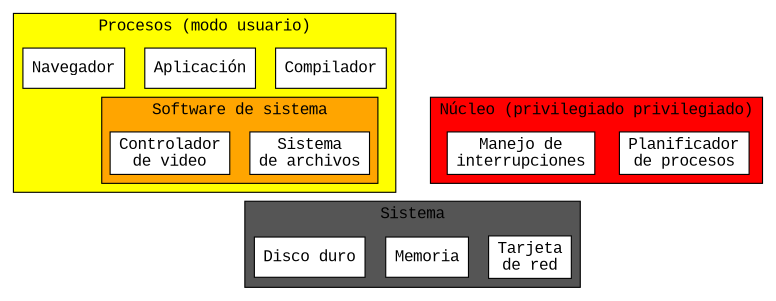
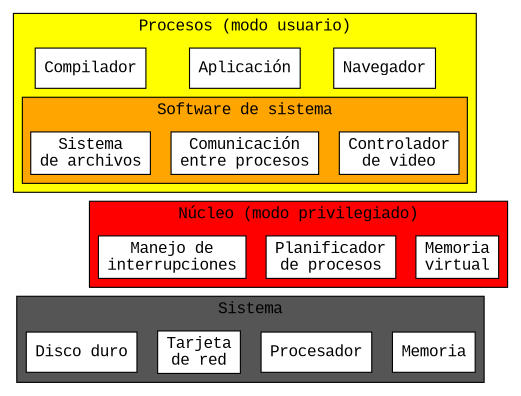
cluster "Núcleo (privilegiado privilegiado)": label "Núcleo (privilegiado privilegiado)" -> "Núcleo (modo privilegiado)"
node "Comunicación entre procesos": added
node "Memoria virtual": added
node "Procesador": added
